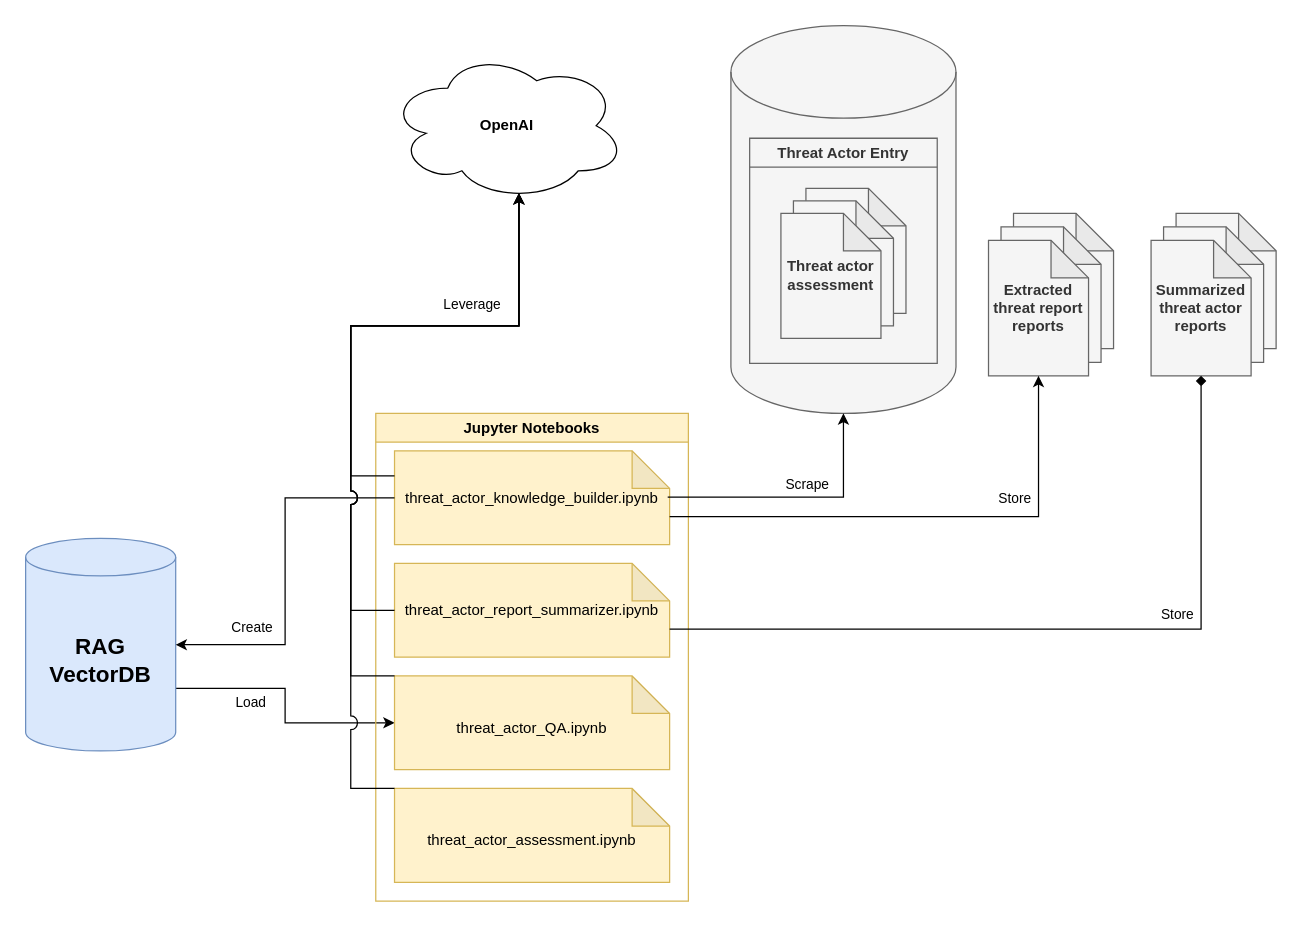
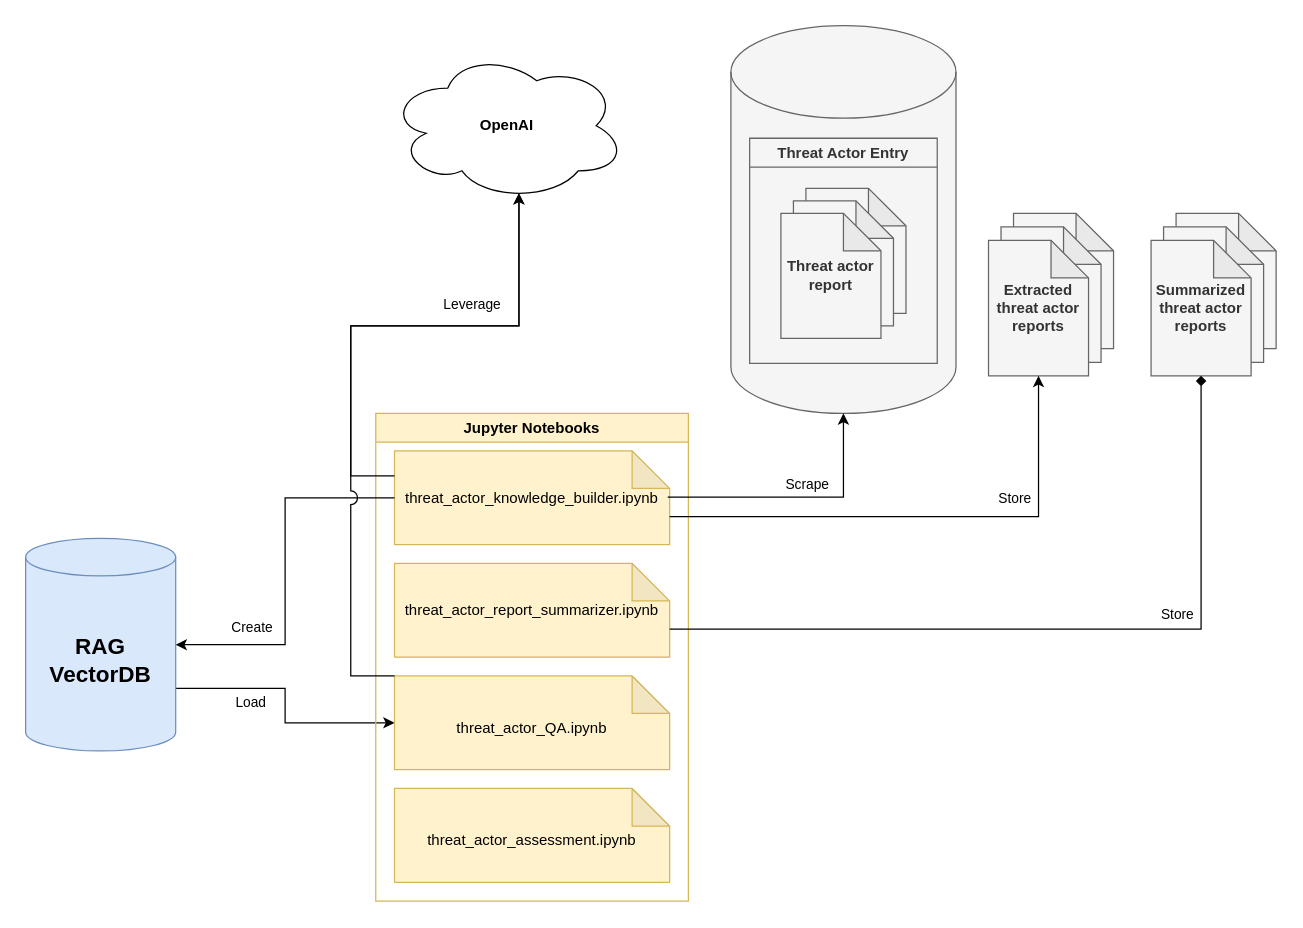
node "Threat actor assessment": label "Threat actor assessment" -> "Threat actor report"
node "Extracted threat report reports": label "Extracted threat report reports" -> "Extracted threat actor reports"
edge "threat_actor_report_summarizer.ipynb" -> "OpenAI": removed
edge "threat_actor_assessment.ipynb" -> "OpenAI": removed
